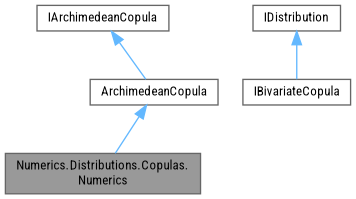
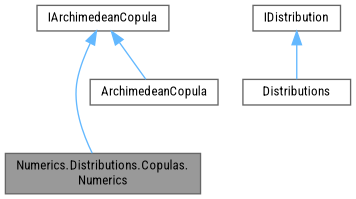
node "IBivariateCopula": label "IBivariateCopula" -> "Distributions"
edge "Numerics.Distributions.Copulas. Numerics" -> "ArchimedeanCopula": now "Numerics.Distributions.Copulas. Numerics" -> "IArchimedeanCopula"
